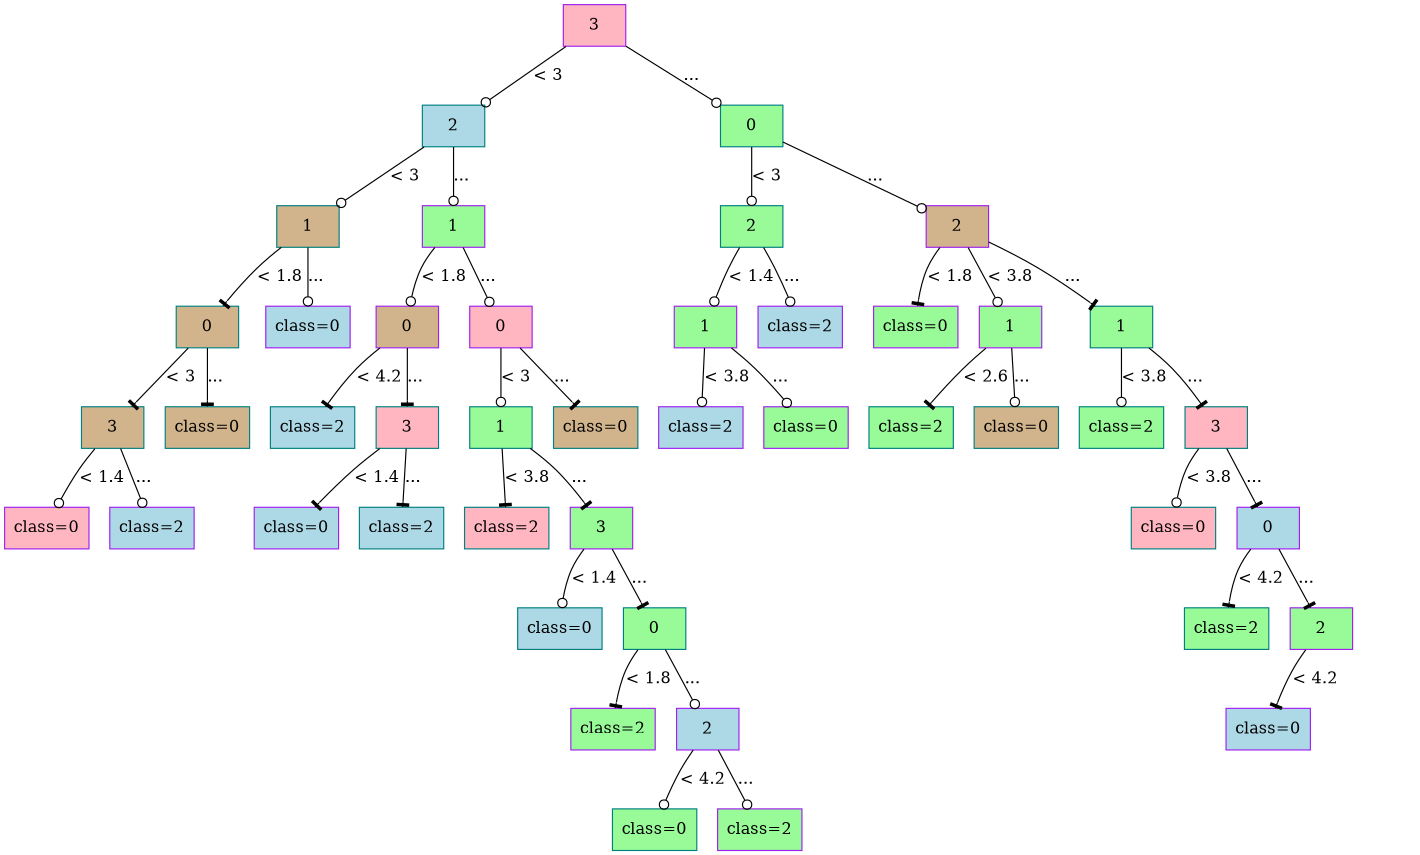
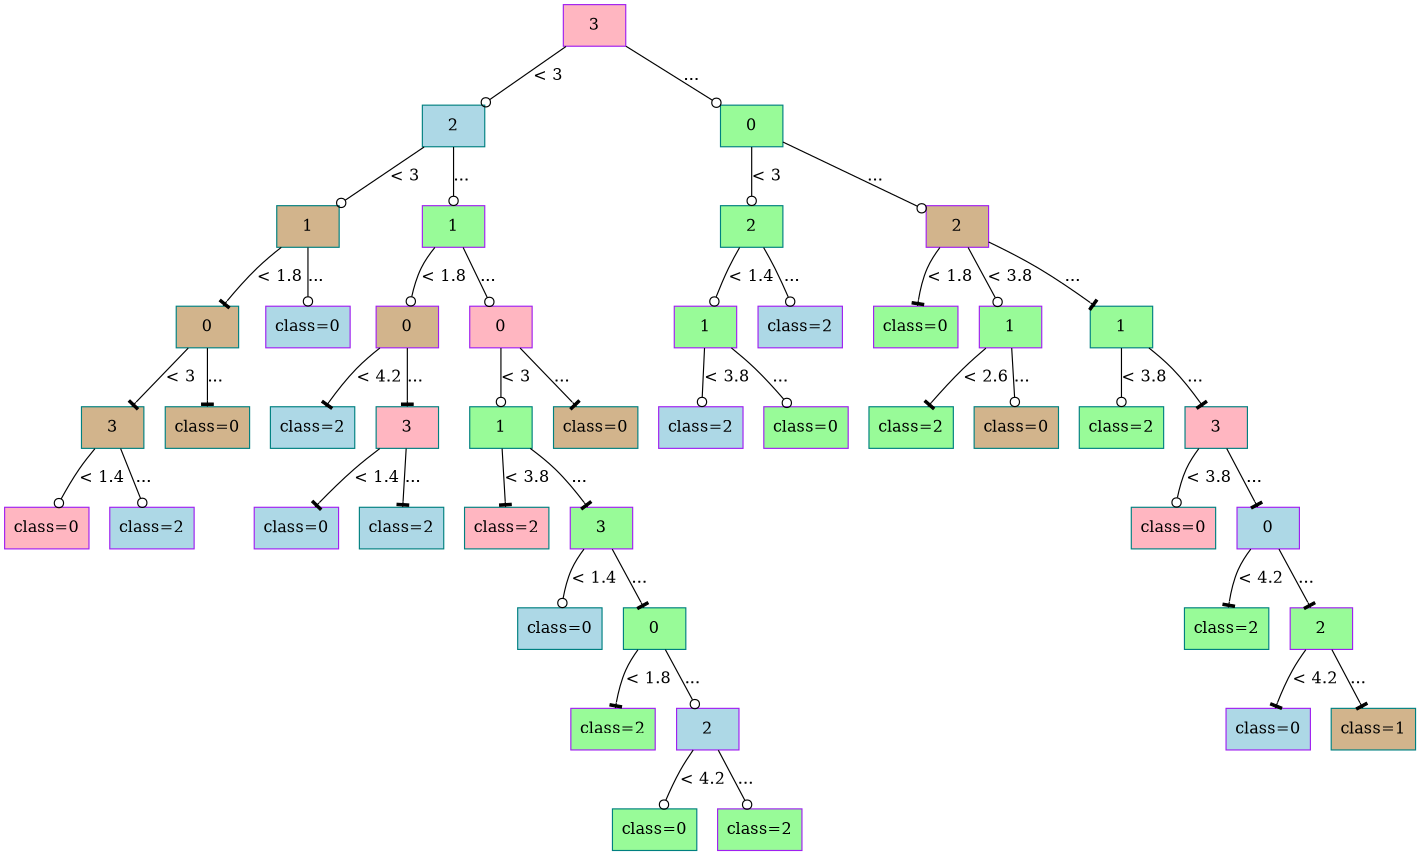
node "class=1": added
